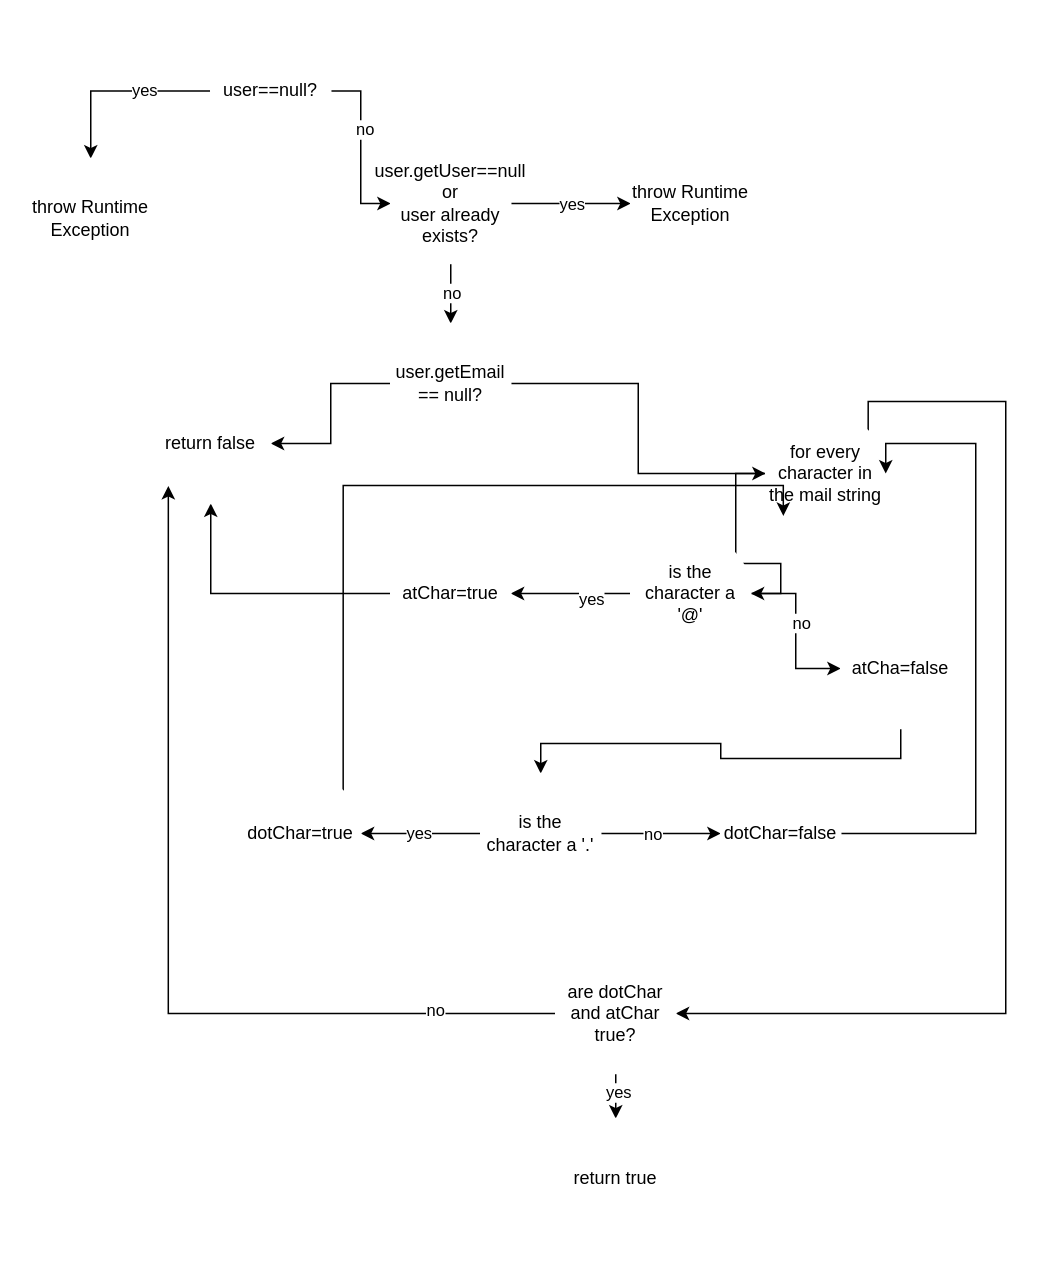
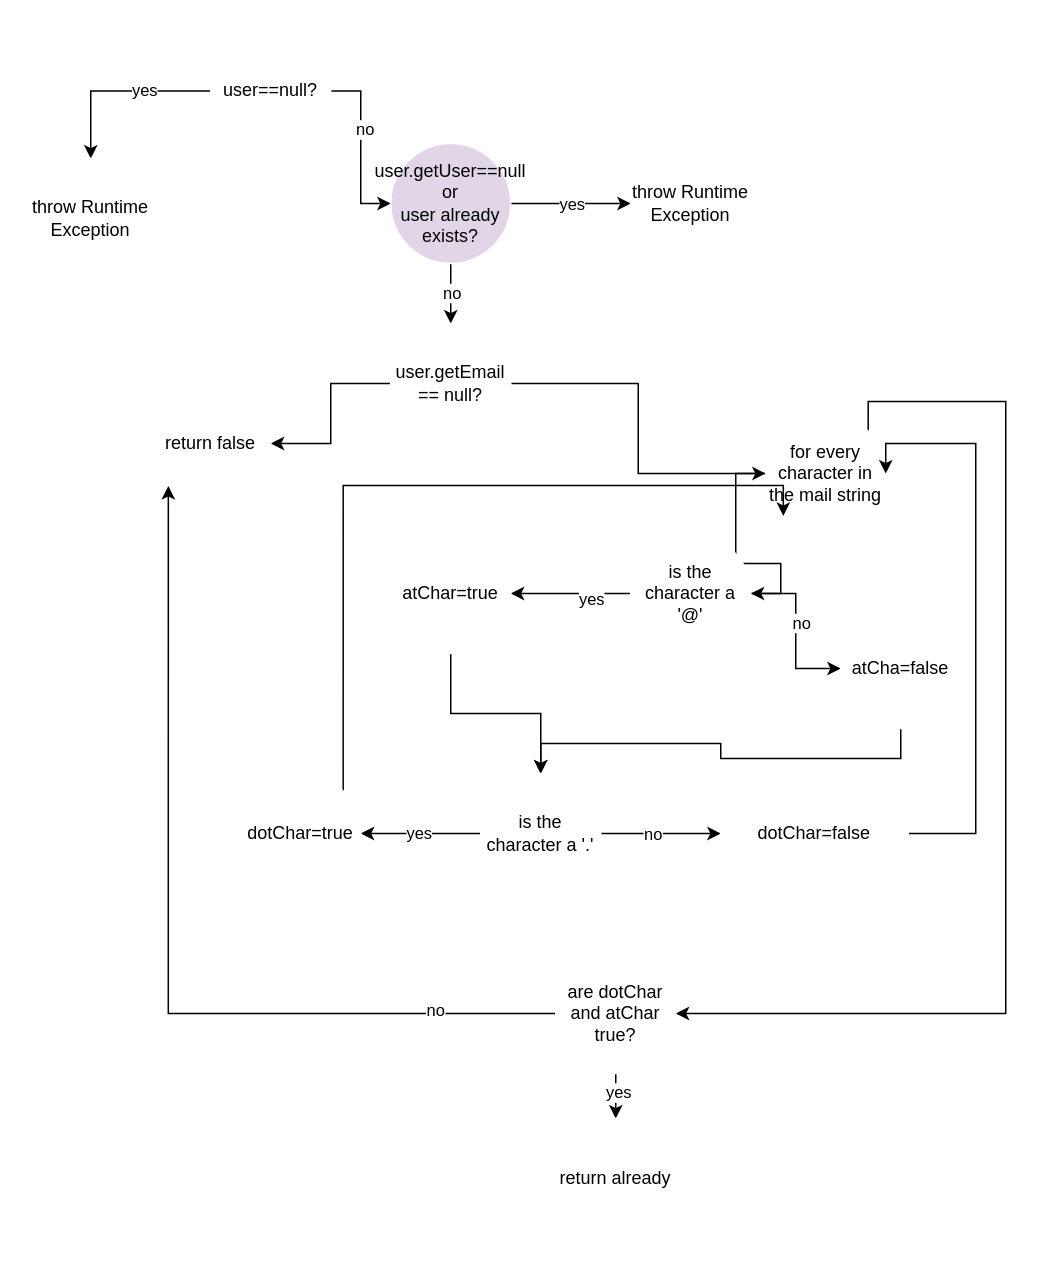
node "user.getUser==null or user already exists?": fillcolor #ffffff -> #e1d5e7
edge "atChar=true" -> "return false": now "atChar=true" -> "is the character a '.'"
node "dotChar=false": size 120x120 -> 188x120
node "return true": label "return true" -> "return already"
